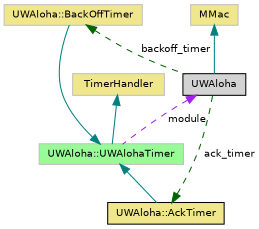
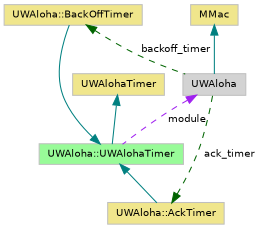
node "TimerHandler": label "TimerHandler" -> "UWAlohaTimer"
node "UWAloha": color black -> grey75
node "UWAloha::AckTimer": color black -> grey75
